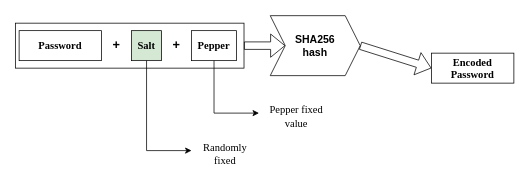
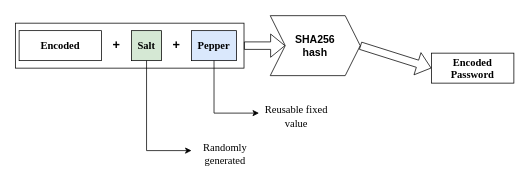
node "Password": label "Password" -> "Encoded"
node "Pepper": fillcolor #ffffff -> #dae8fc
node "Pepper fixed value": label "Pepper fixed value" -> "Reusable fixed value"
node "Randomly fixed": label "Randomly fixed" -> "Randomly generated"
